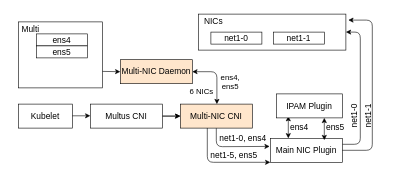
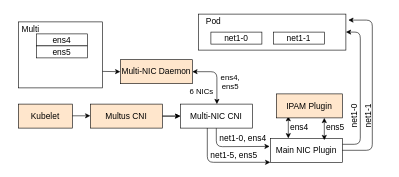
node "NICs": label "NICs" -> "Pod"
node "IPAM Plugin": fillcolor #ffffff -> #ffe6cc
node "Kubelet": fillcolor #ffffff -> #ffe6cc
node "Multus CNI": fillcolor #ffffff -> #ffe6cc
node "Multi-NIC CNI": fillcolor #ffe6cc -> #ffffff
